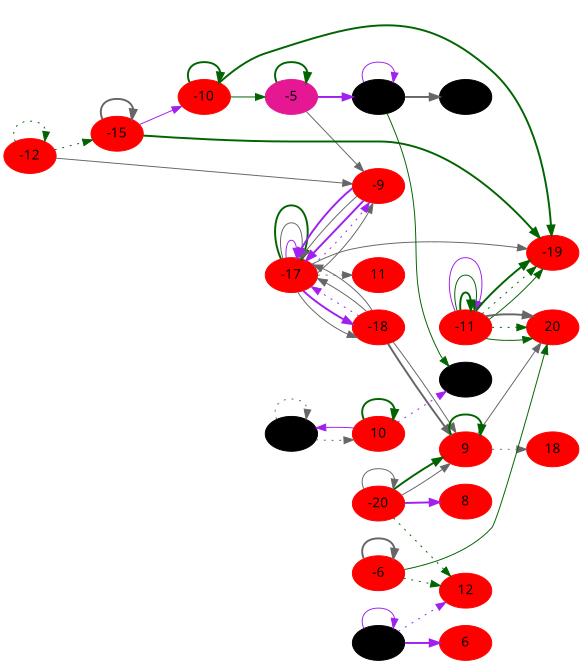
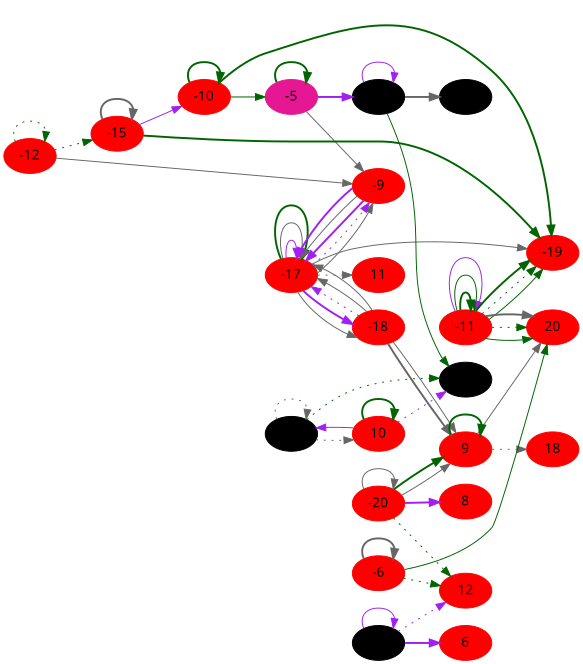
edge "-8" -> "-2": added
